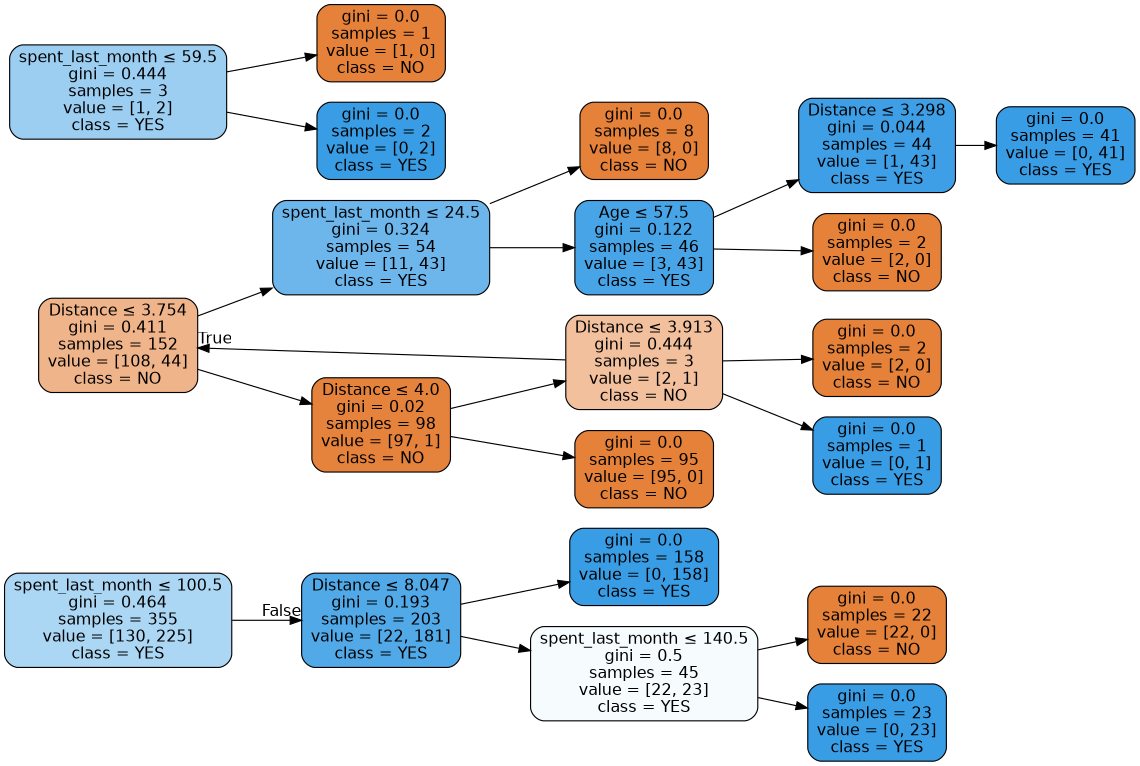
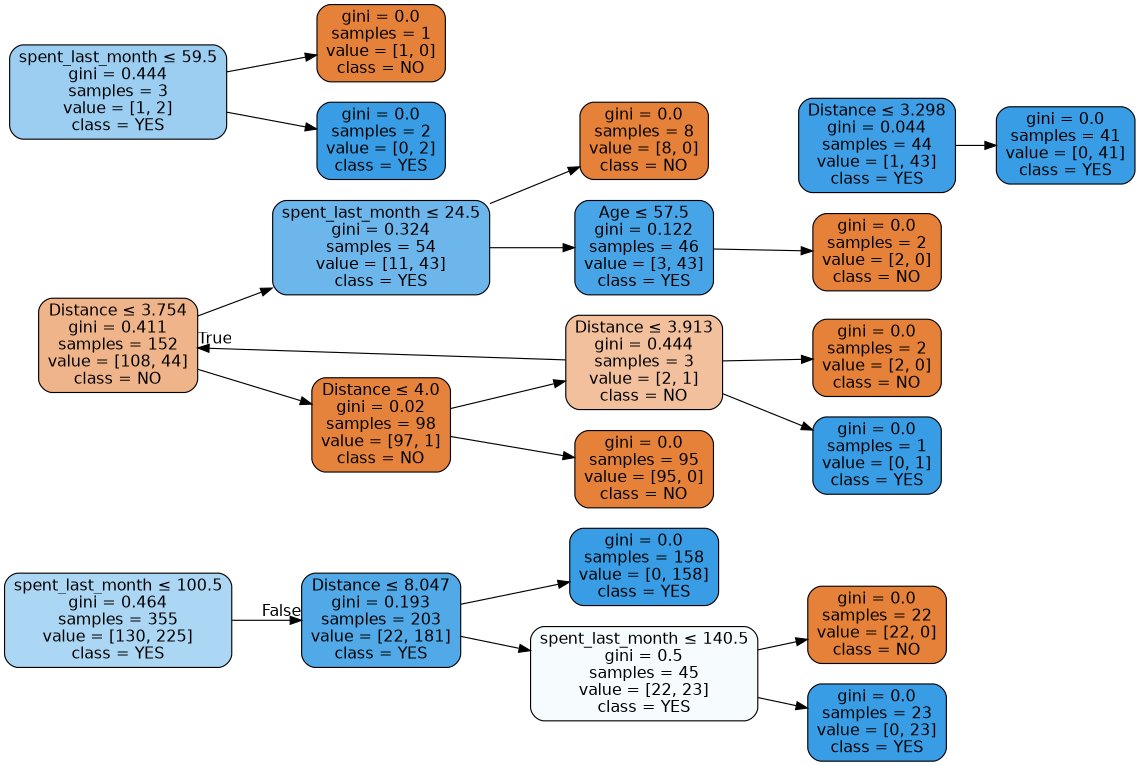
edge "Age ≤ 57.5" -> "Distance ≤ 3.298": removed
